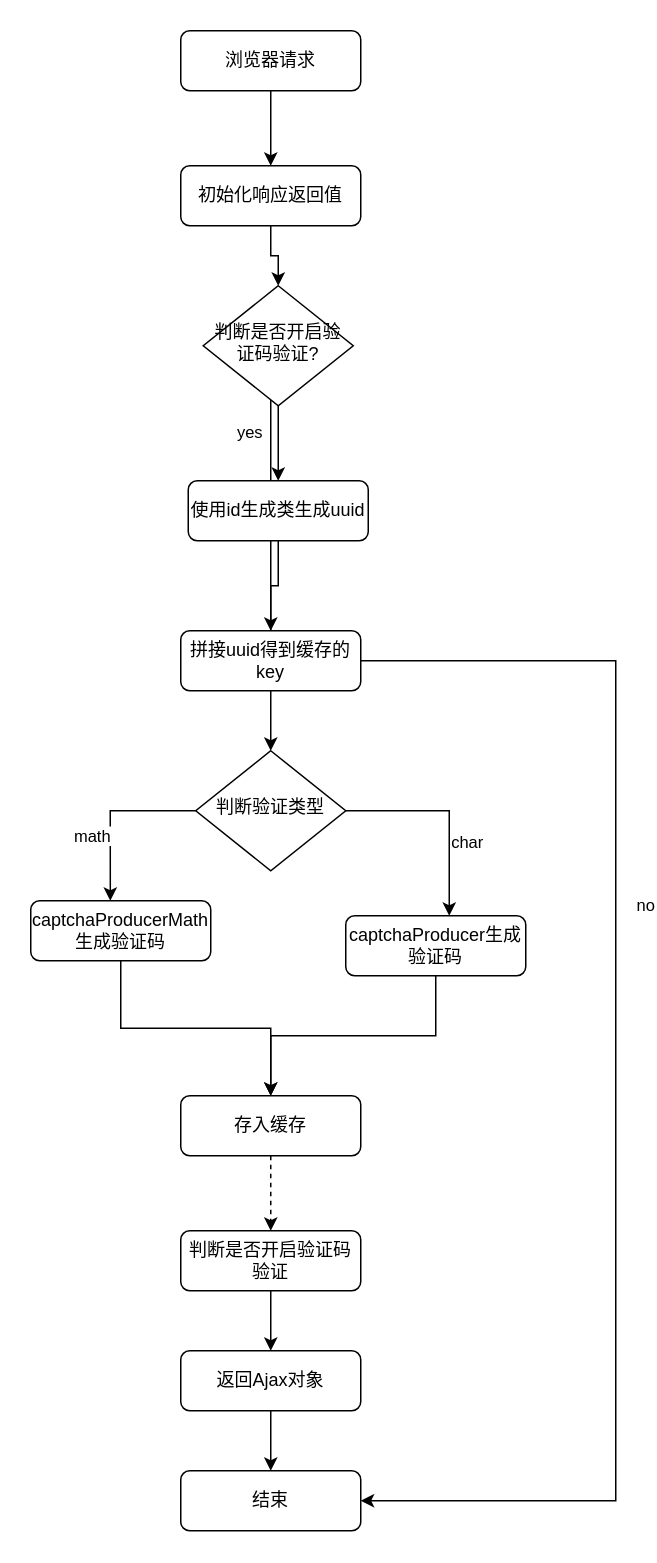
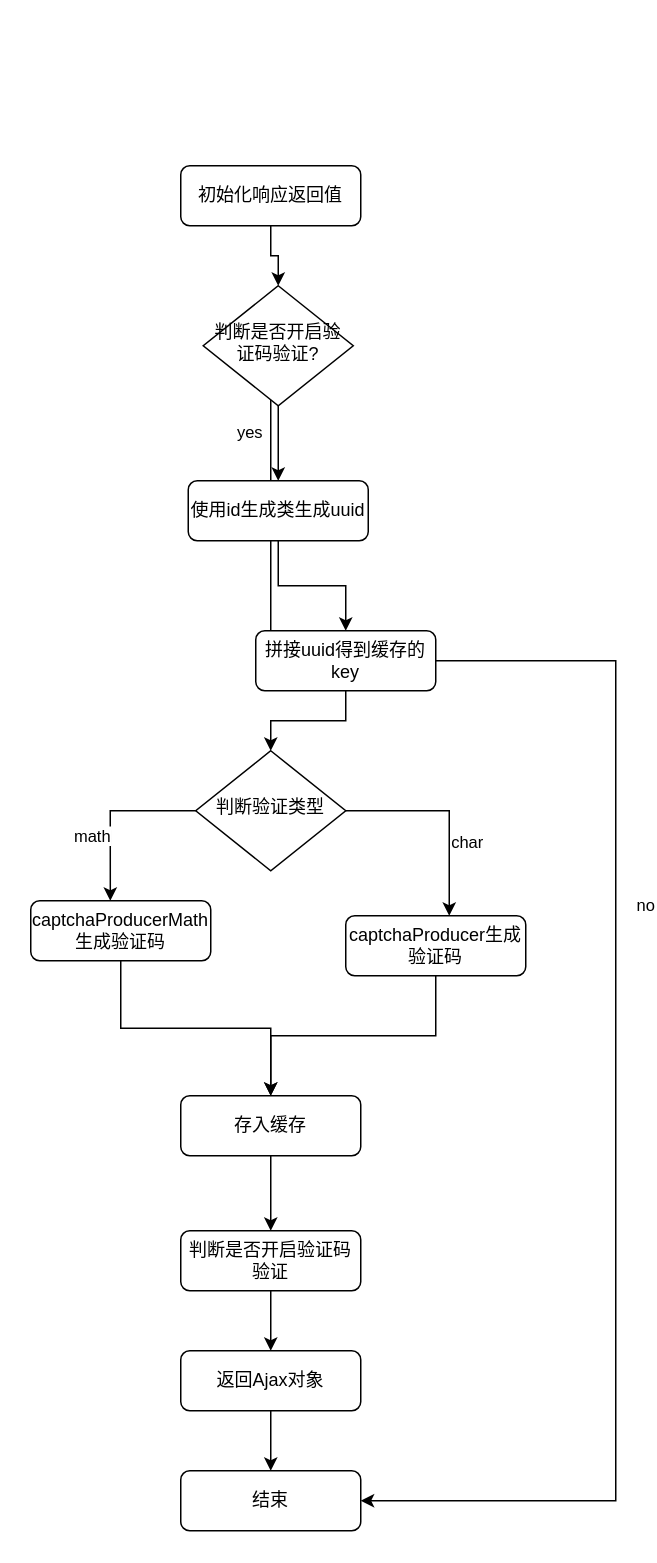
node "浏览器请求": removed
edge "浏览器请求" -> "初始化响应返回值": removed
node "拼接uuid得到缓存的key": moved (271, 661) -> (346, 661)
edge "存入缓存" -> "判断是否开启验证码验证": style dashed -> solid
